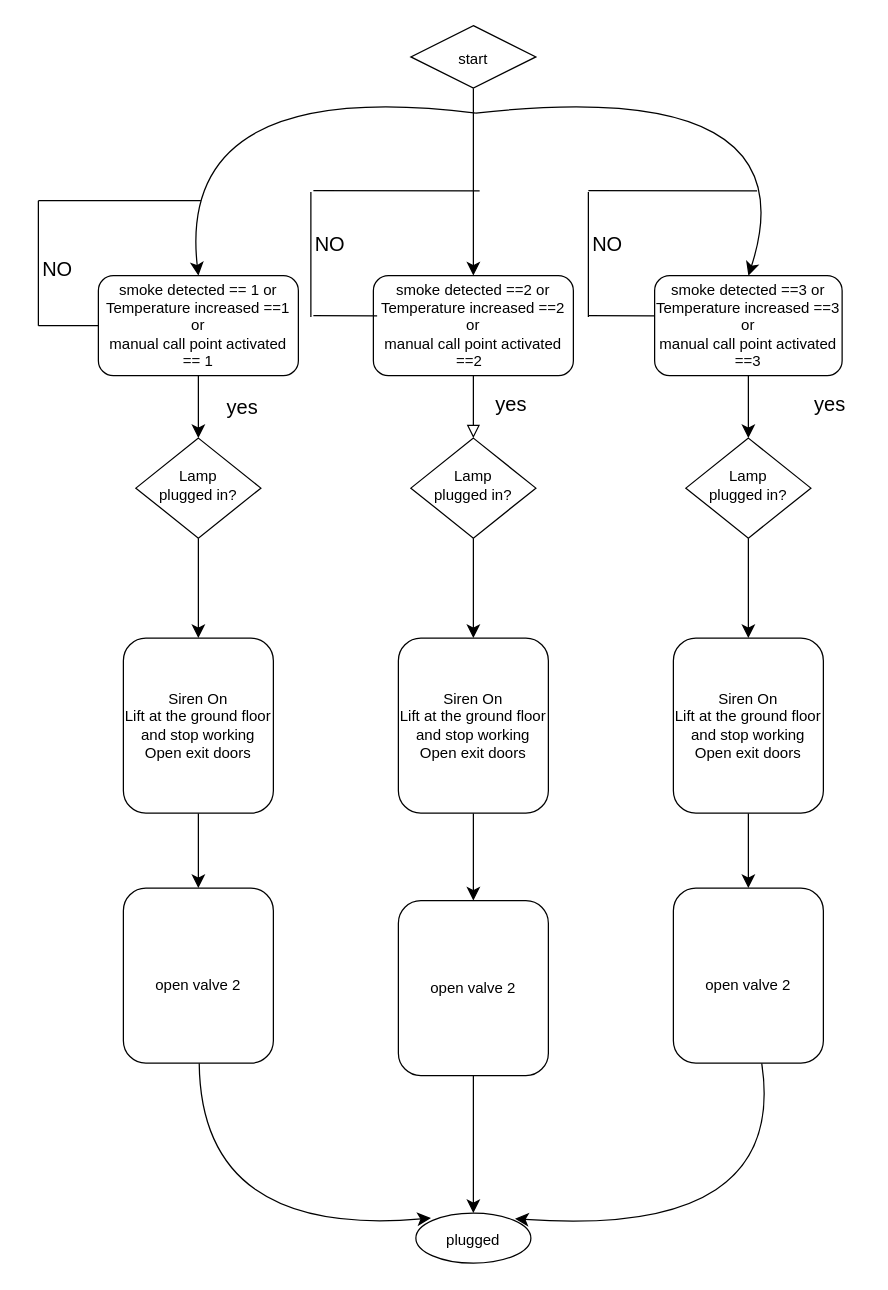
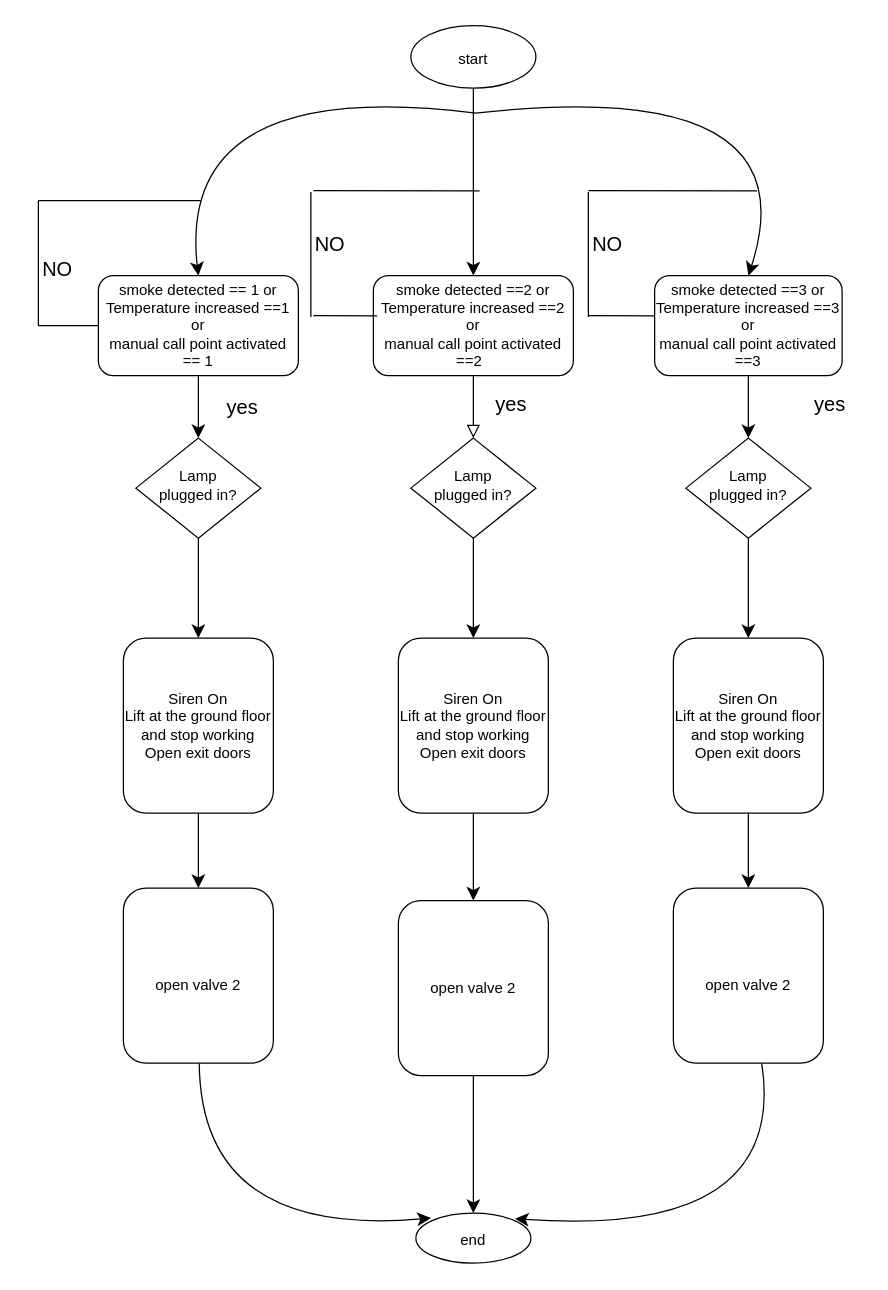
node "start": shape diamond -> ellipse
node "plugged": label "plugged" -> "end"
